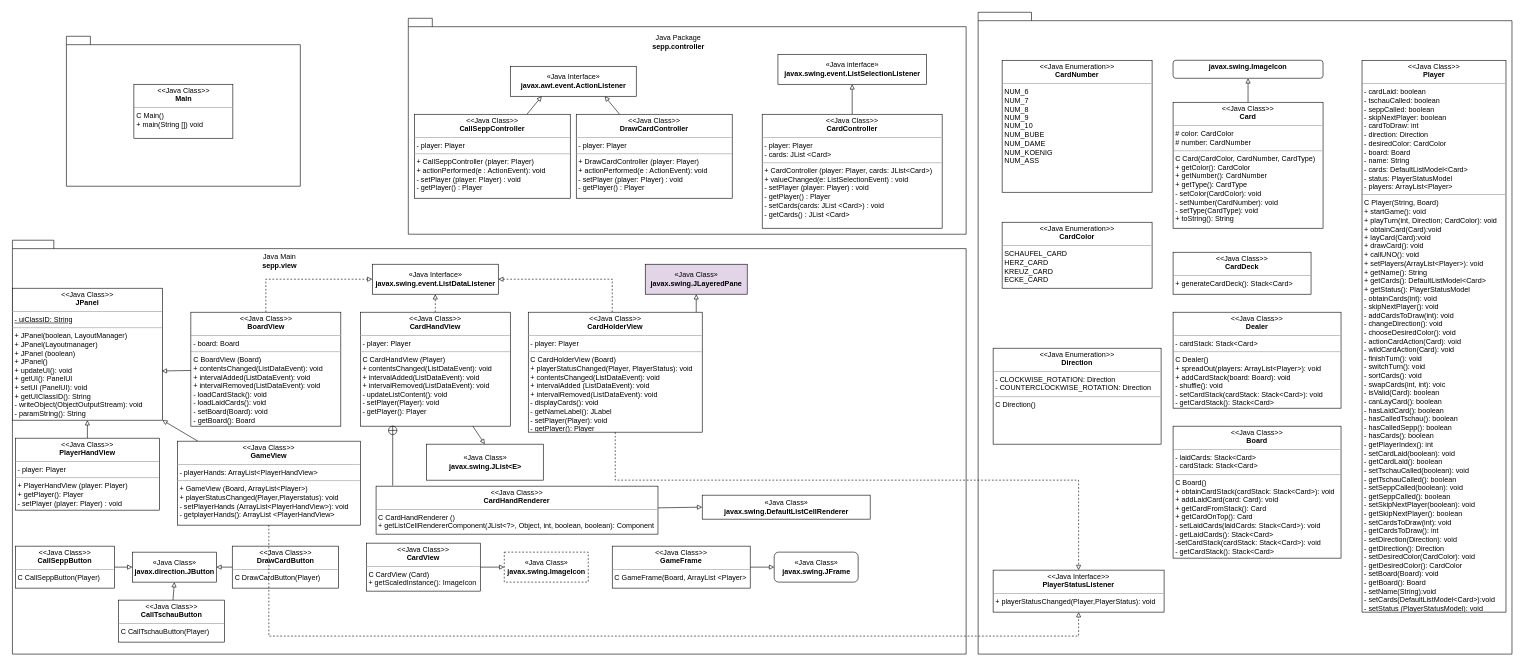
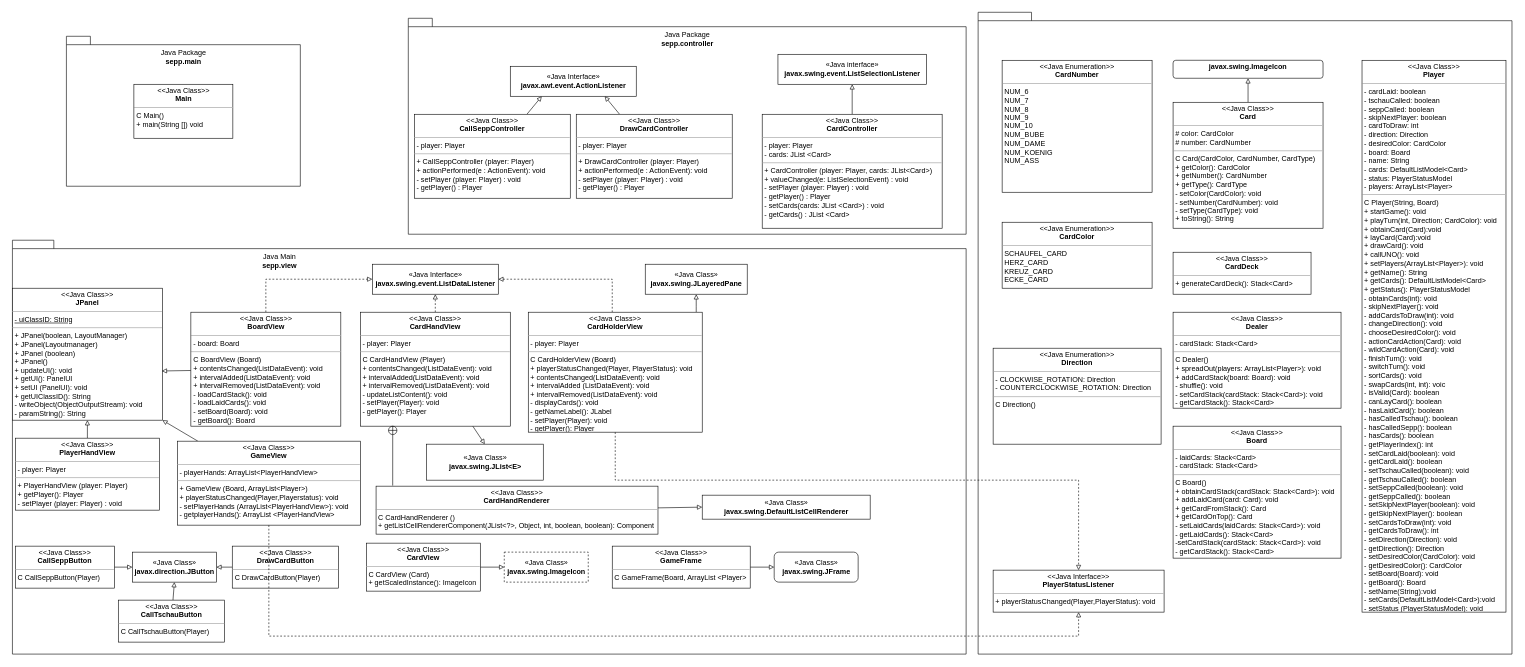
node "Java Package sepp.controller": moved (678, 42) -> (687, 39)
node "Java Package sepp.main": added
node "«Java Class» javax.swing.JLayeredPane": fillcolor #e1d5e7 -> #ffffff
